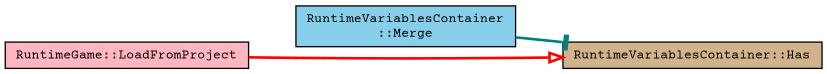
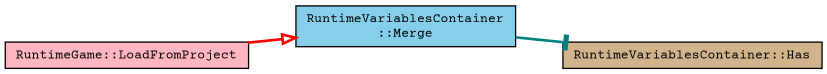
edge "RuntimeGame::LoadFromProject" -> "RuntimeVariablesContainer::Has": now "RuntimeGame::LoadFromProject" -> "RuntimeVariablesContainer ::Merge"
